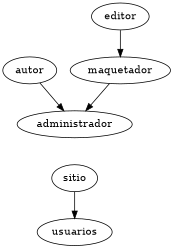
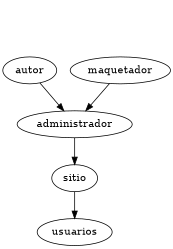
node "editor": removed
edge "administrador" -> "sitio": added
